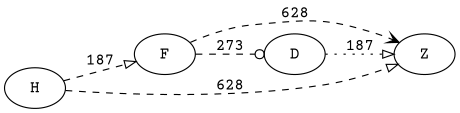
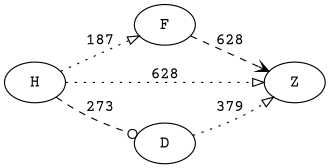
edge "D" -> "Z": label "187" -> "379"
edge "F" -> "D": now "H" -> "D"
edge "H" -> "F": style dashed -> dotted
edge "H" -> "Z": style dashed -> dotted
